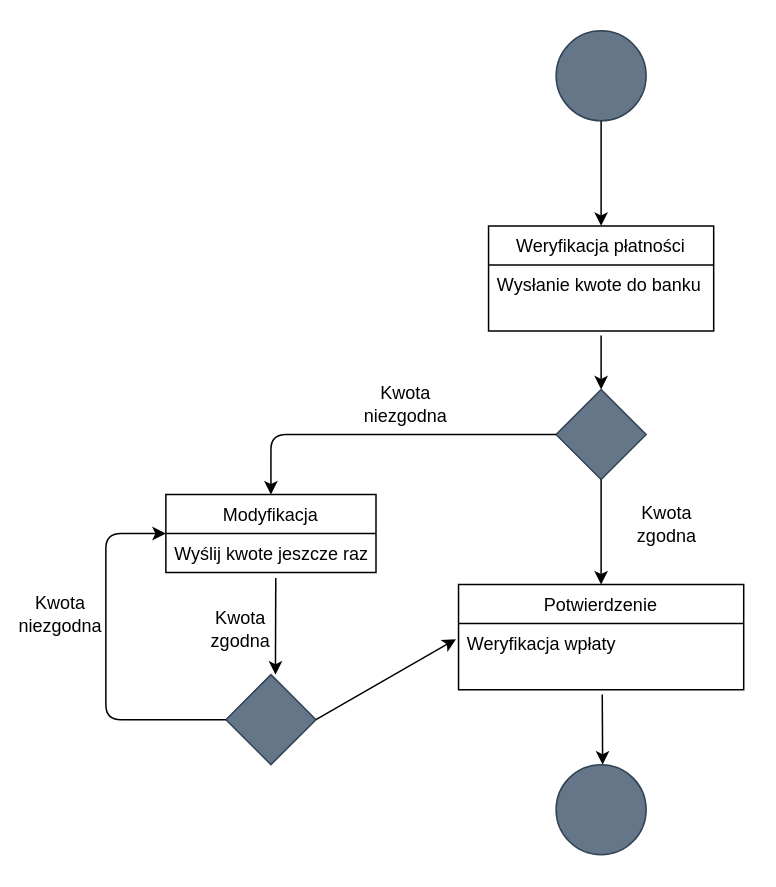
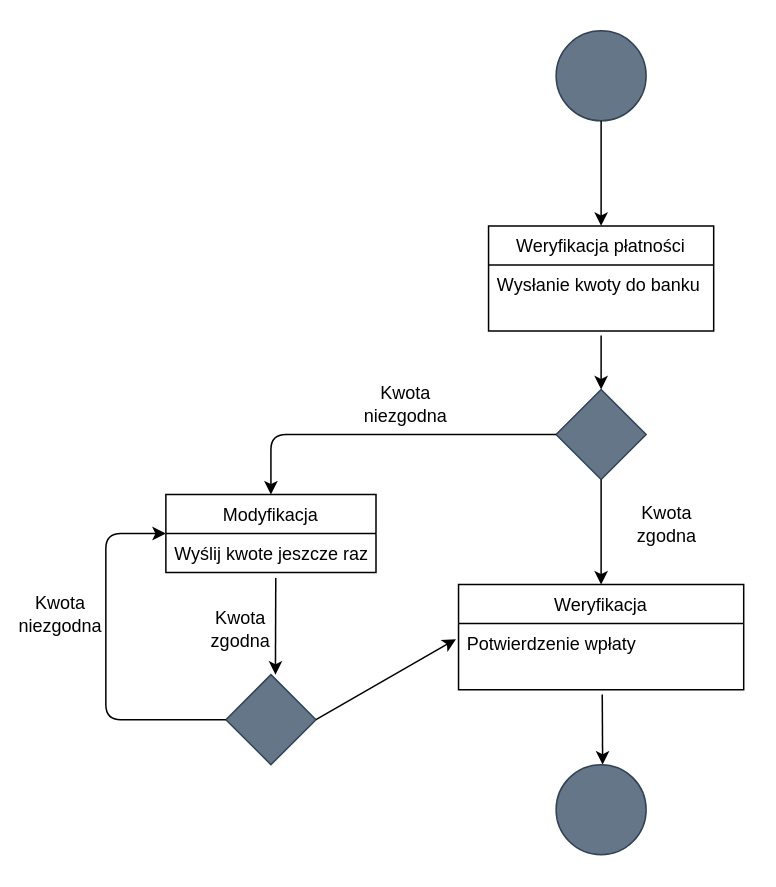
node "Wysłanie kwote do banku": label "Wysłanie kwote do banku" -> "Wysłanie kwoty do banku"
node "Potwierdzenie": label "Potwierdzenie" -> "Weryfikacja"
node "Weryfikacja wpłaty": label "Weryfikacja wpłaty" -> "Potwierdzenie wpłaty"
